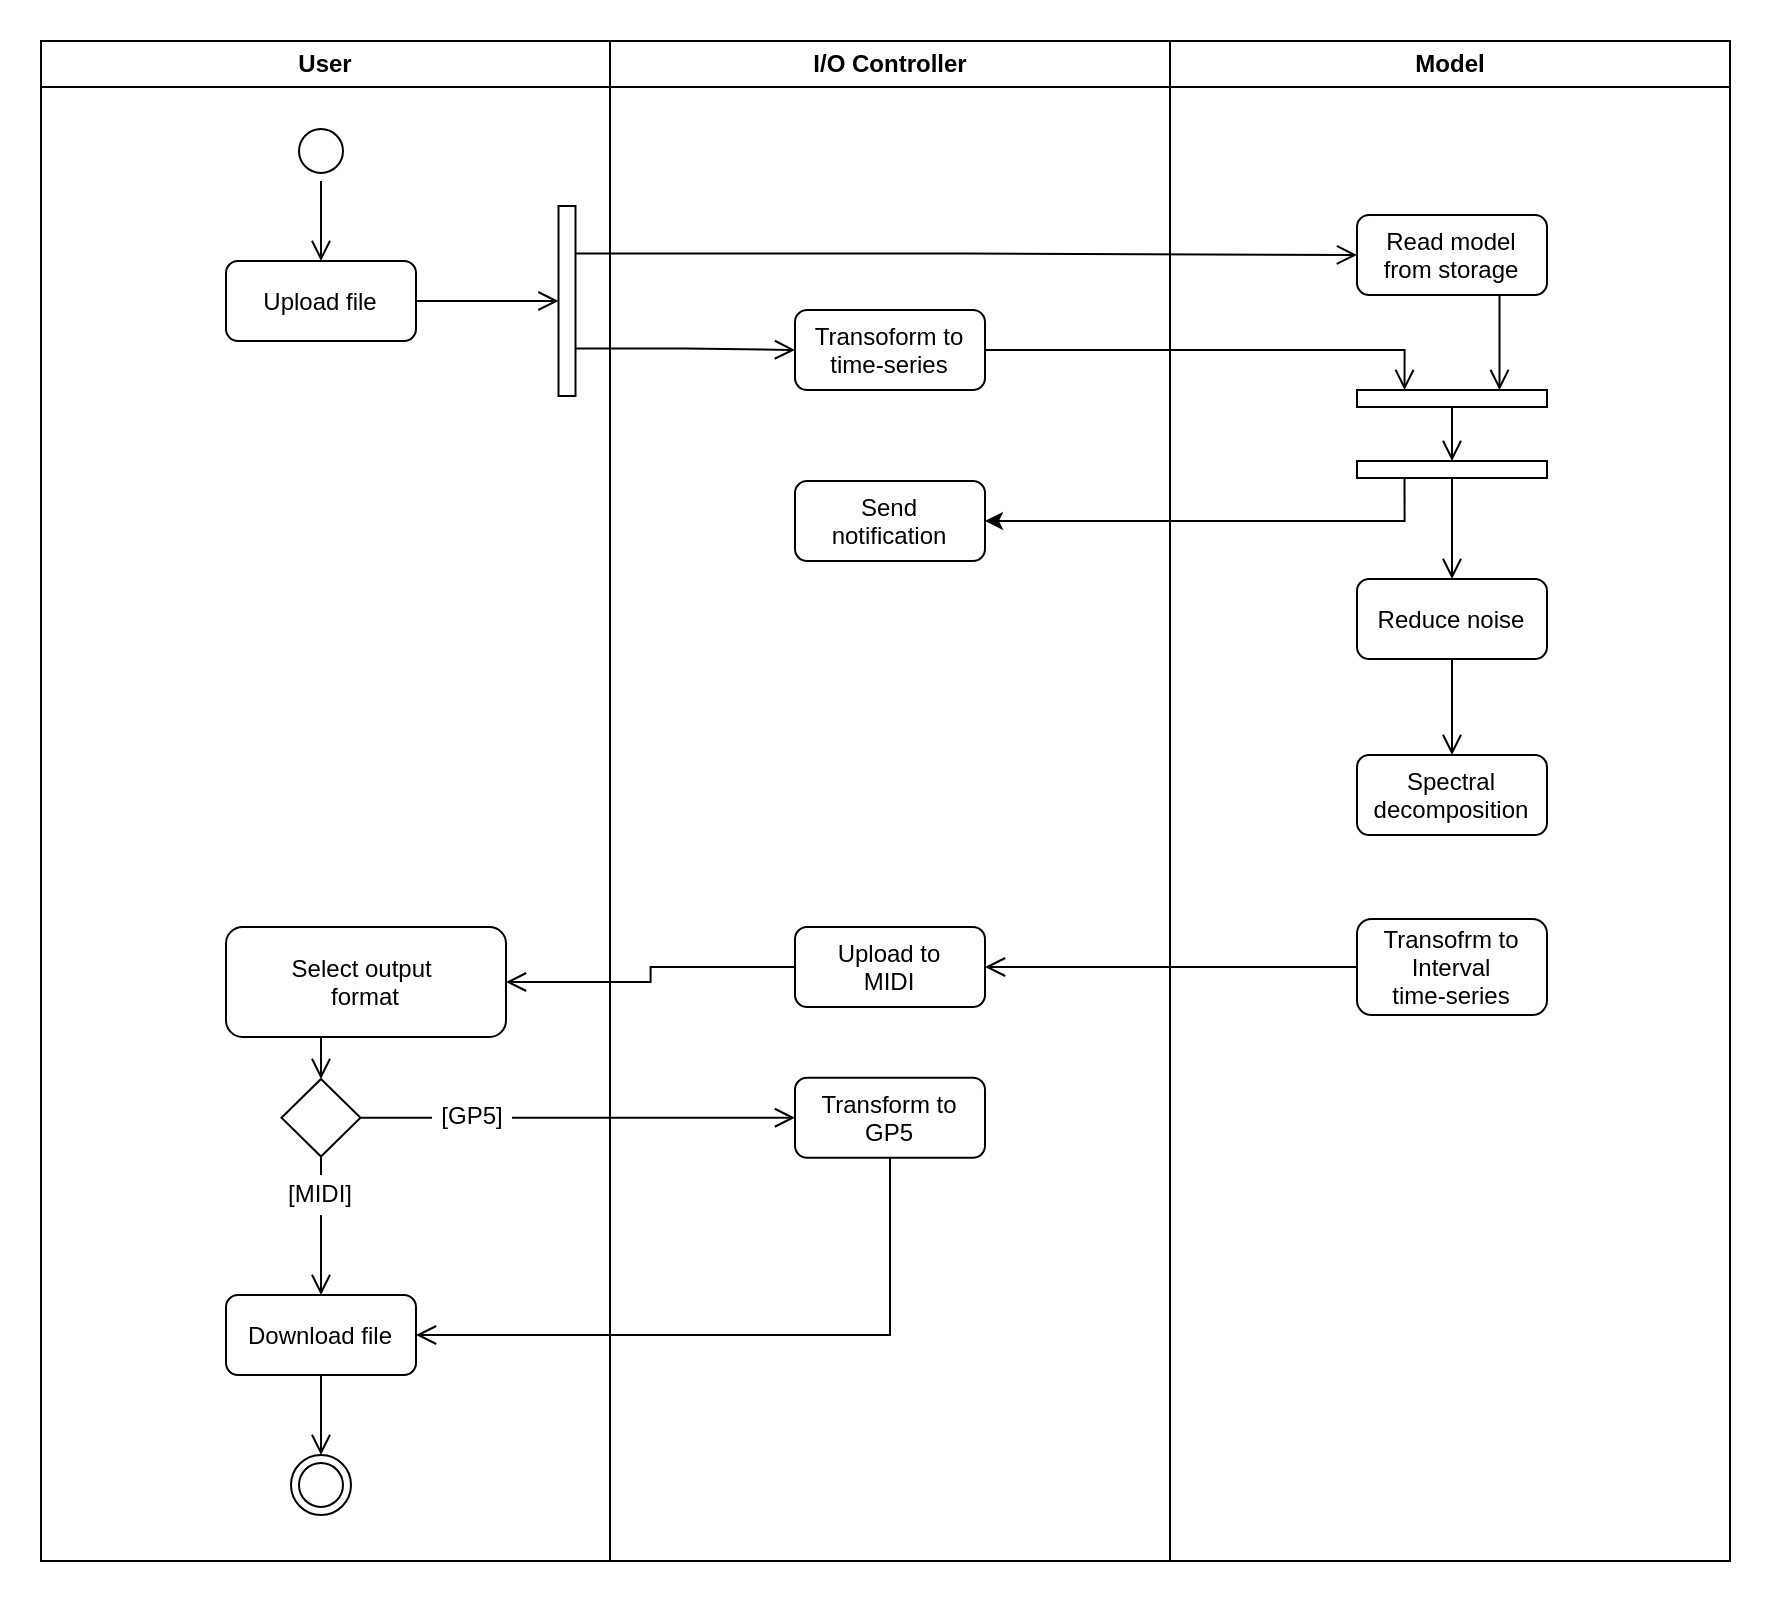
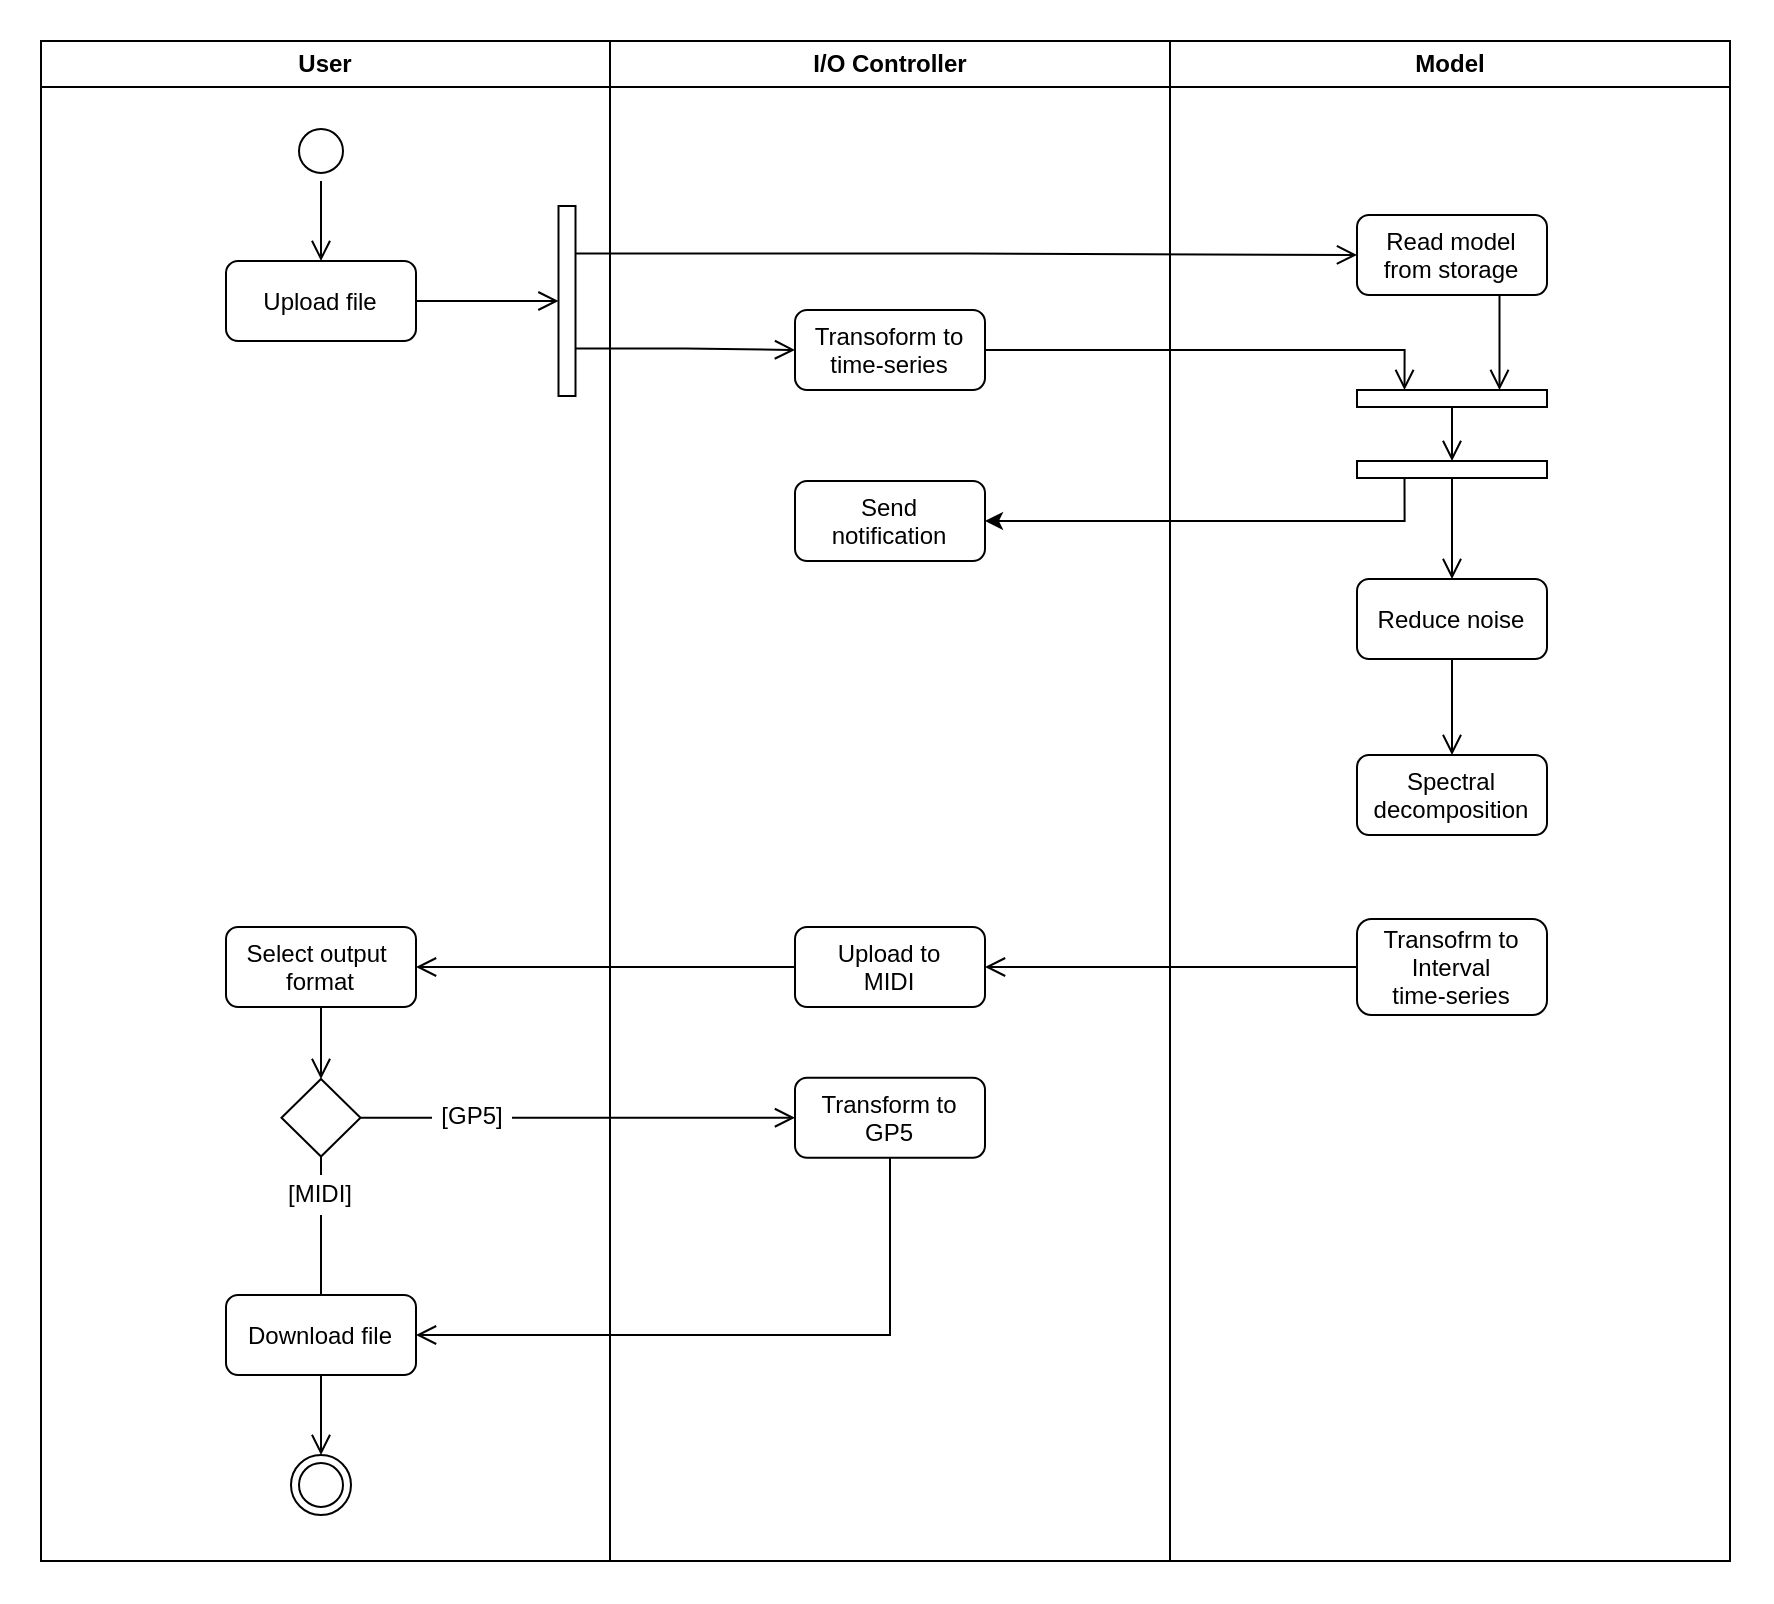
node "Select output format": size 280x110 -> 190x80
edge "[MIDI]" -> "Download file": arrowhead open -> none
